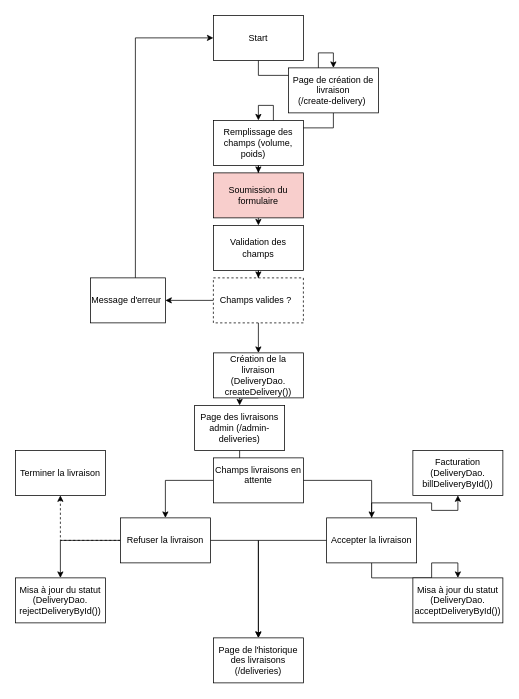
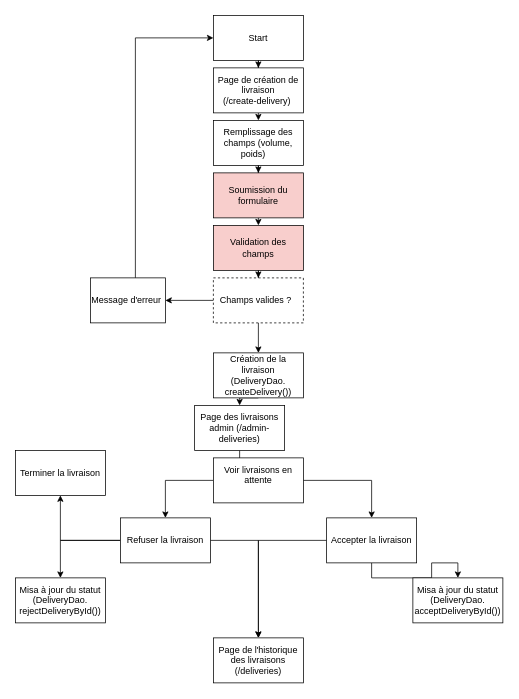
node "Page de création de livraison (/create-delivery)": moved (333, 90) -> (258, 90)
node "Validation des champs": fillcolor #ffffff -> #f8cecc
node "Facturation (DeliveryDao. billDeliveryById())": removed
node "Champs livraisons en attente": label "Champs livraisons en attente" -> "Voir livraisons en attente"
edge "Accepter la livraison" -> "Facturation (DeliveryDao. billDeliveryById())": removed
edge "Refuser la livraison" -> "Terminer la livraison": style dashed -> solid
